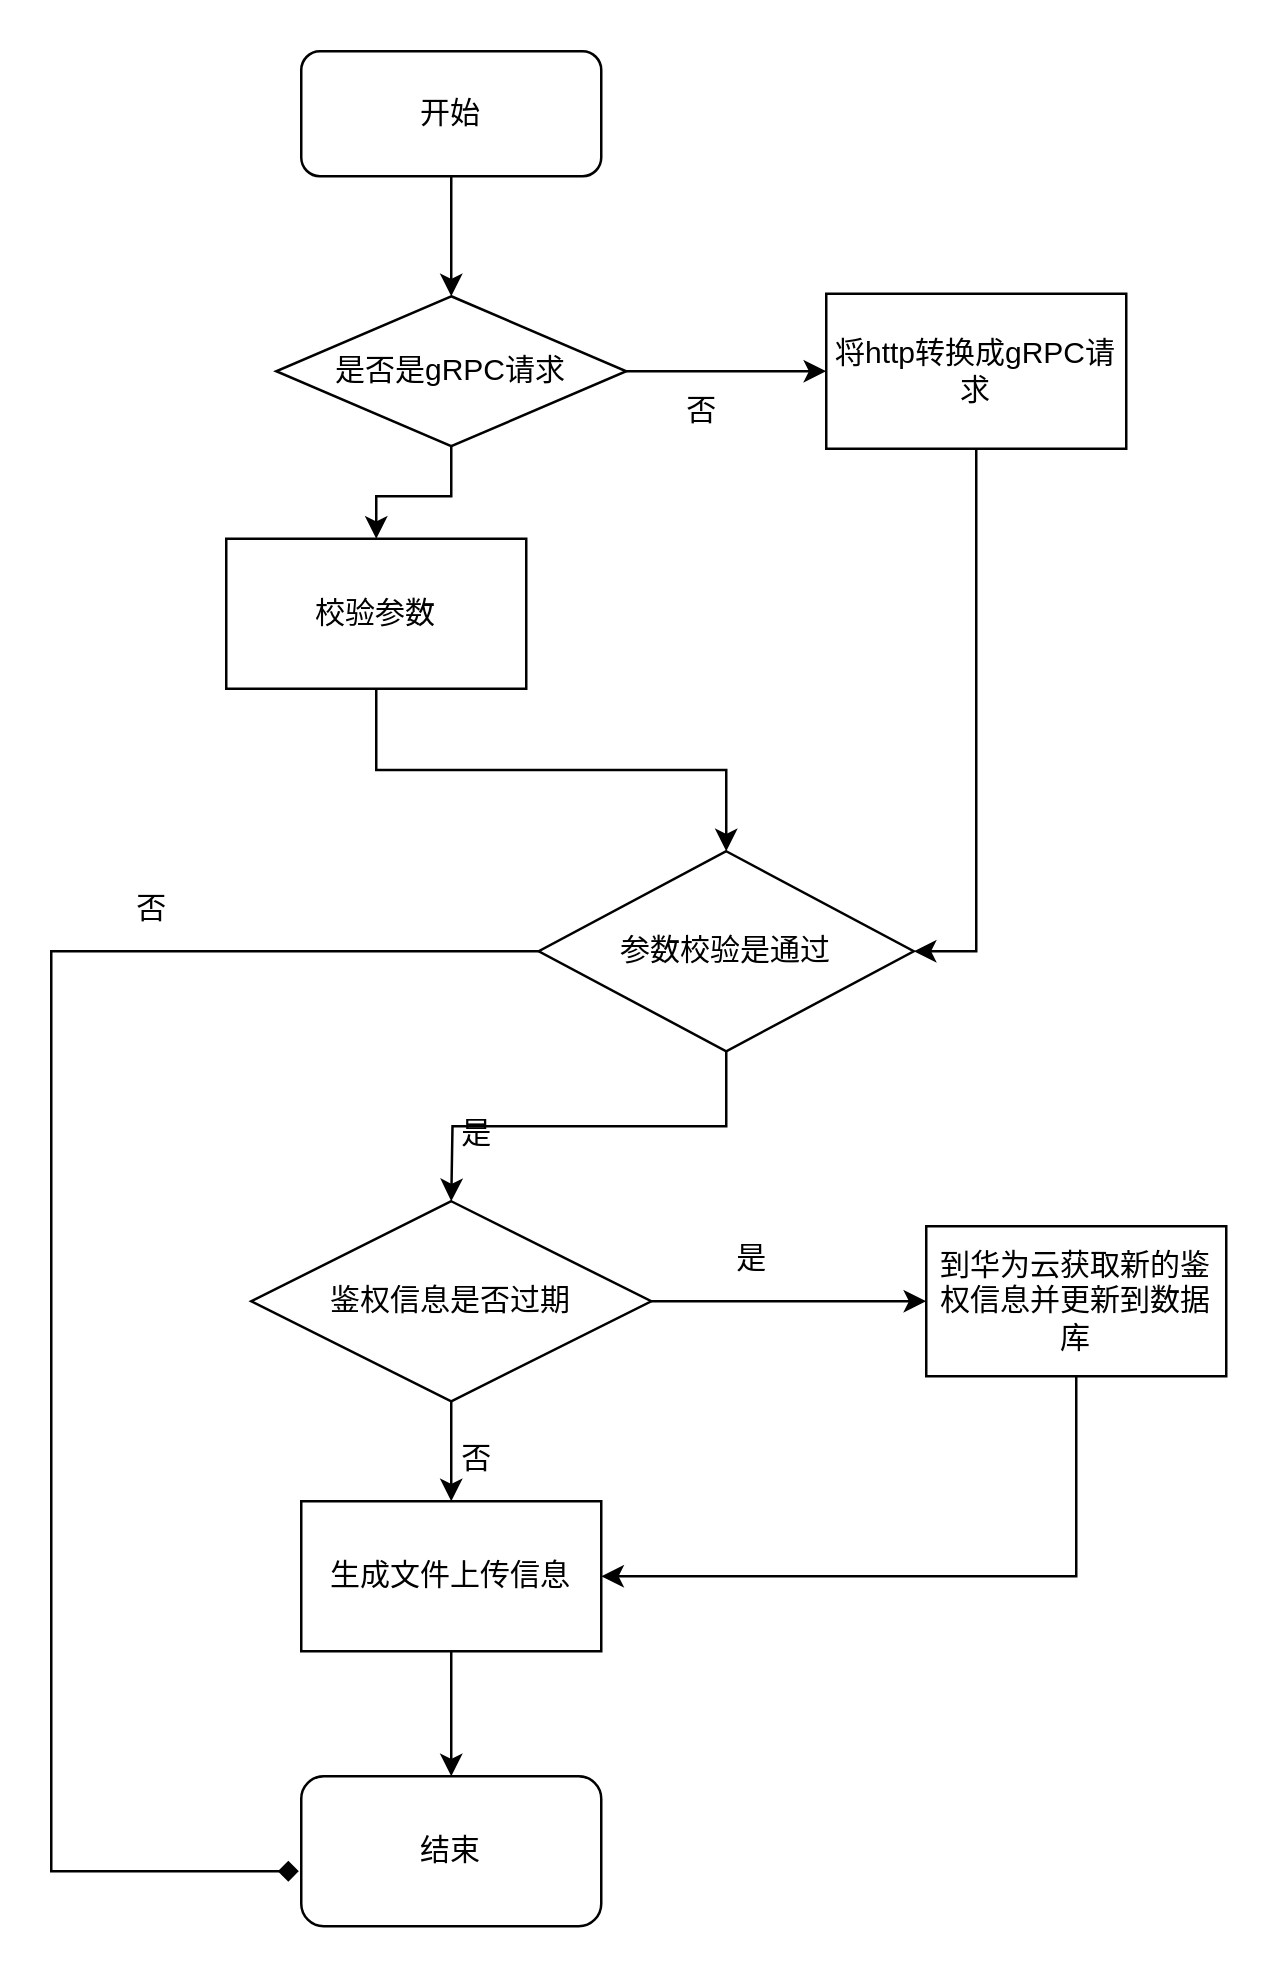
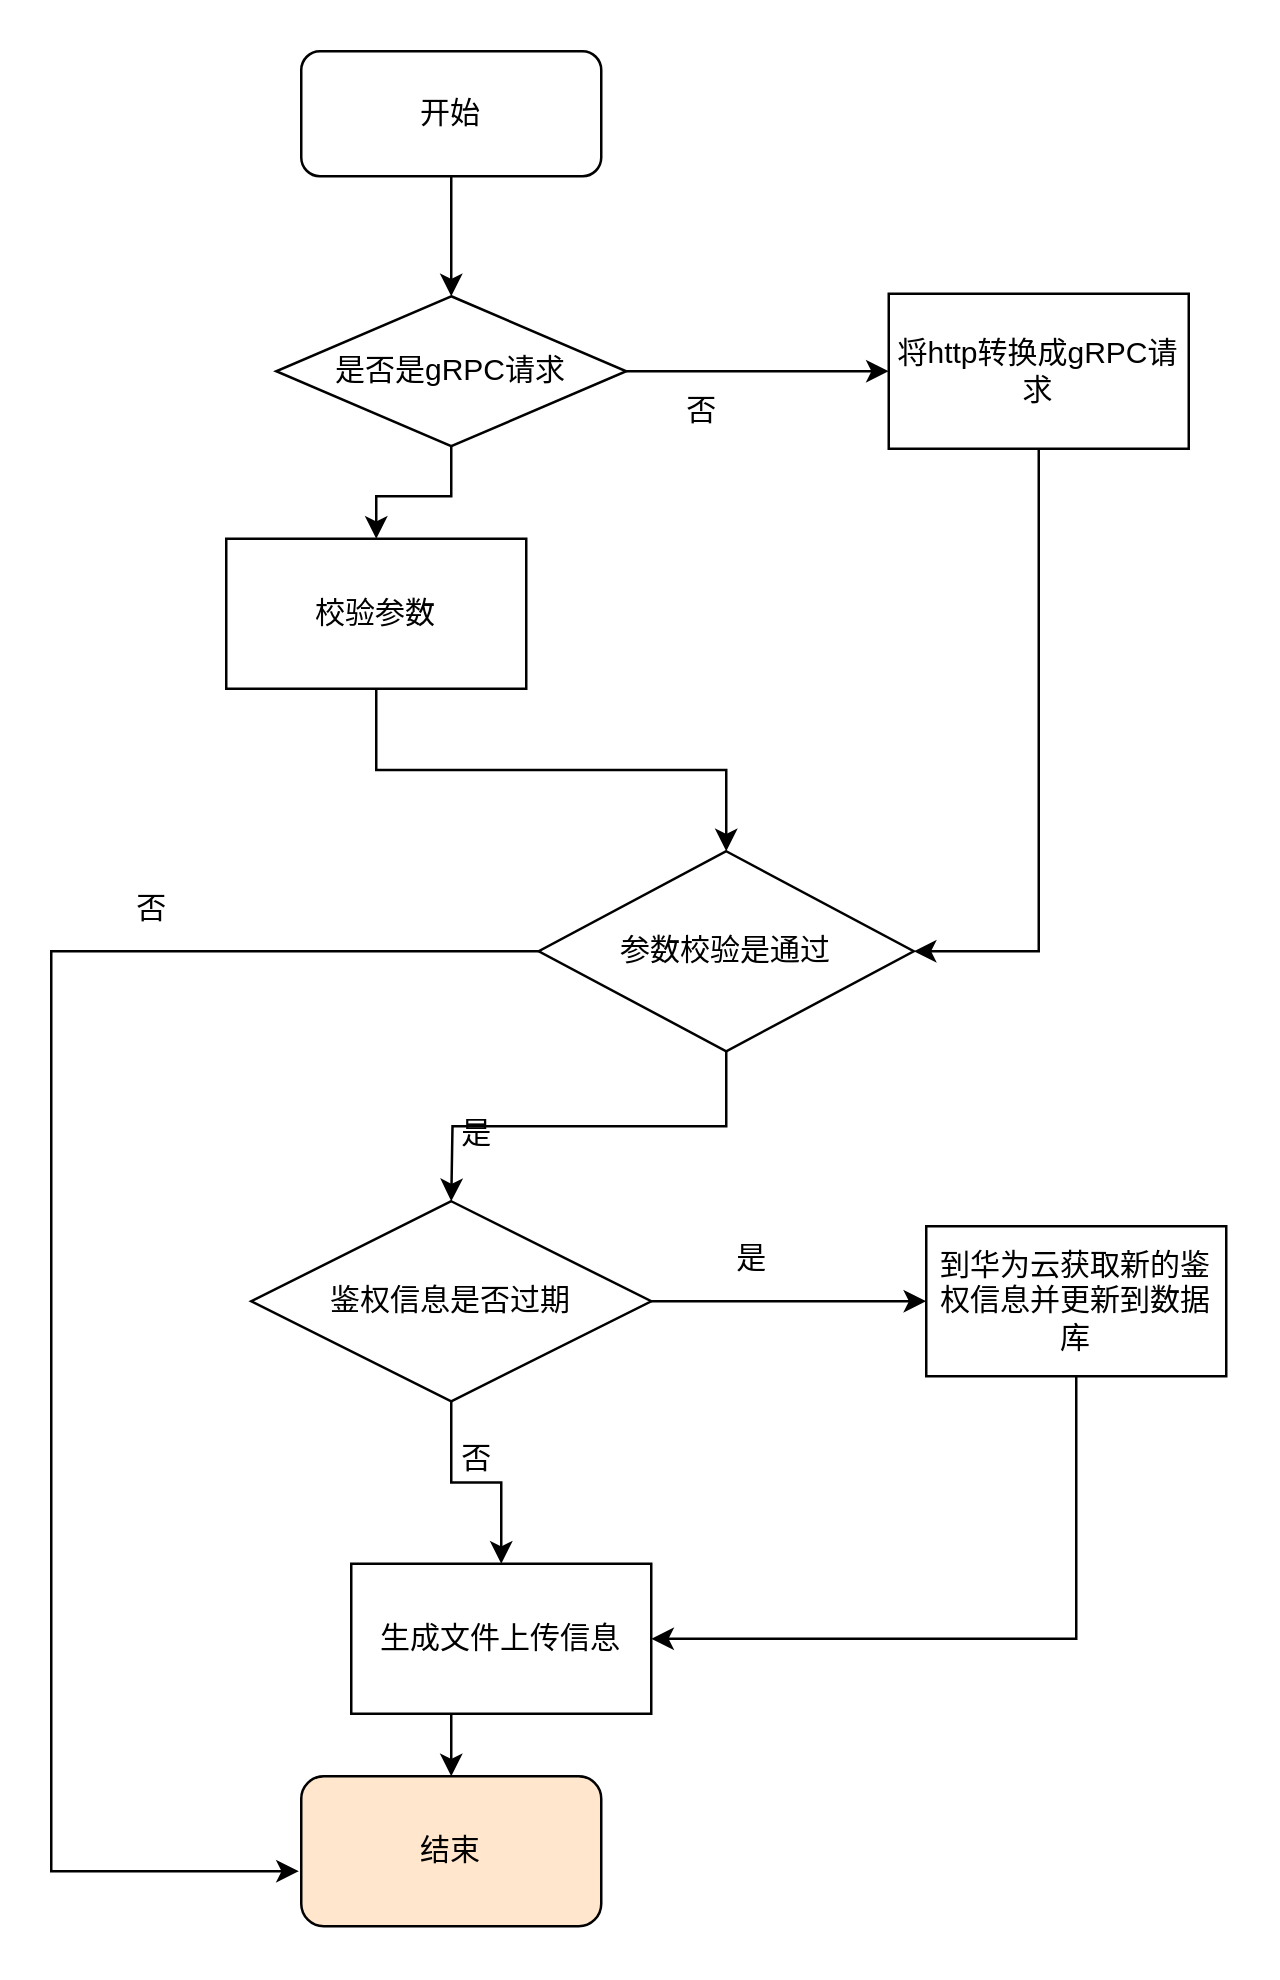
node "将http转换成gRPC请求": moved (976, 371) -> (1039, 371)
node "生成文件上传信息": moved (451, 1576) -> (501, 1639)
node "结束": fillcolor #ffffff -> #ffe6cc
edge "参数校验是通过" -> "结束": arrowhead diamond -> classic
